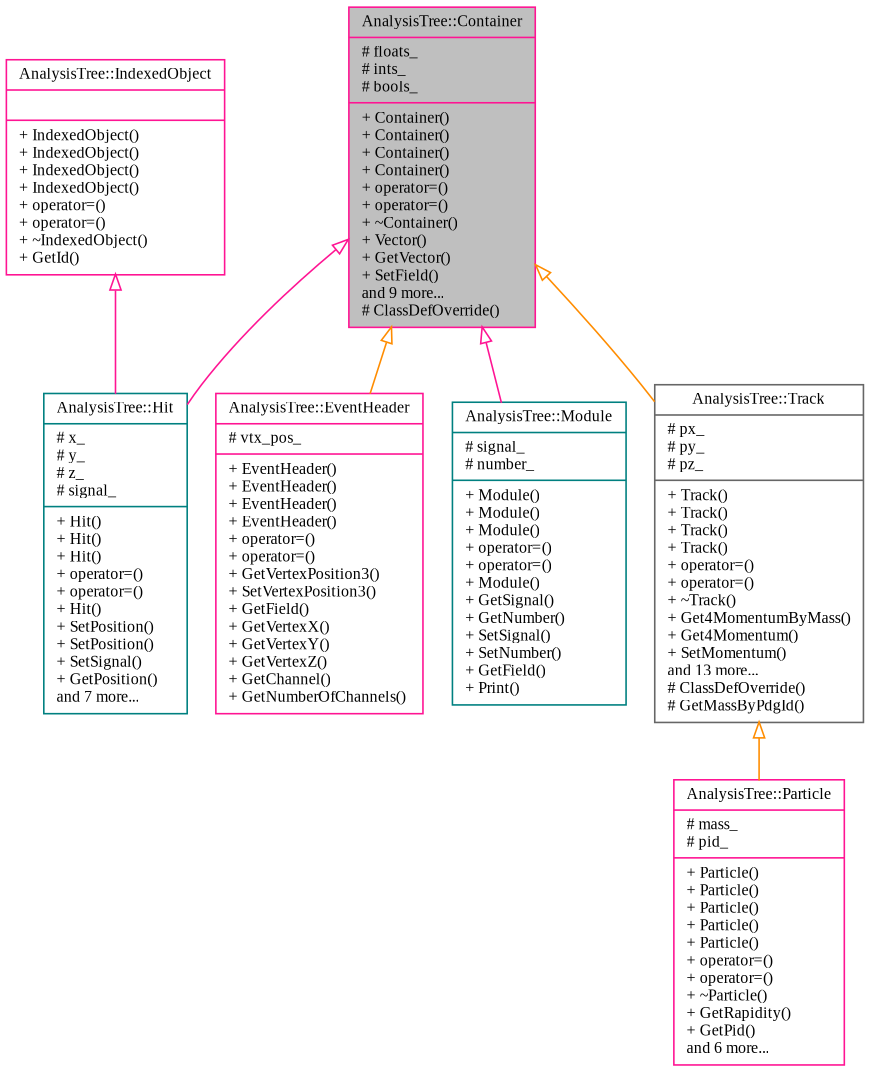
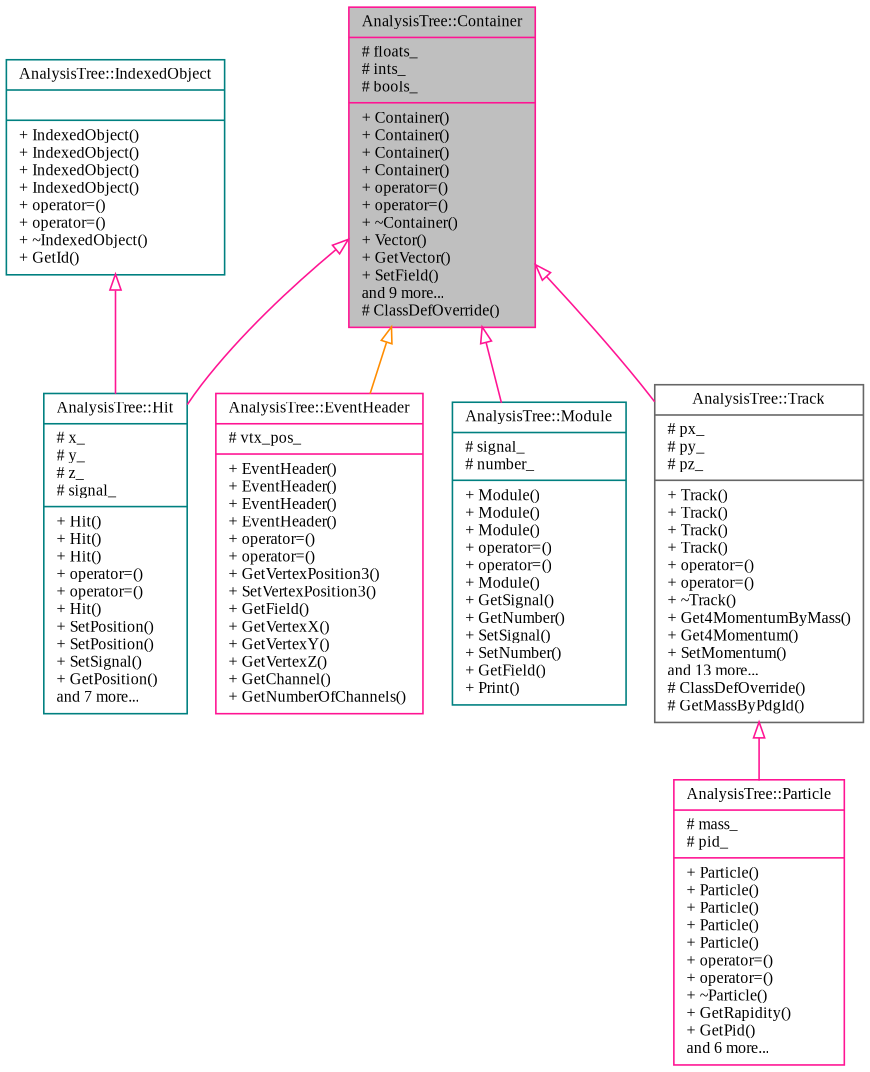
node "AnalysisTree::IndexedObject": color deeppink -> teal
edge "AnalysisTree::Track" -> "AnalysisTree::Container": color darkorange -> deeppink
edge "AnalysisTree::Particle" -> "AnalysisTree::Track": color darkorange -> deeppink
